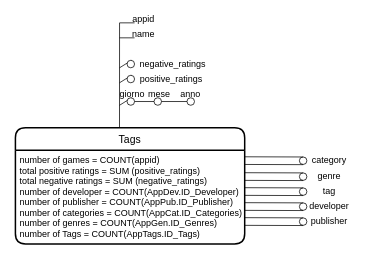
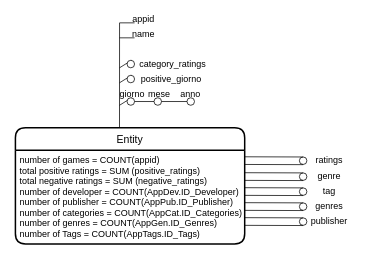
node "negative_ratings": label "negative_ratings" -> "category_ratings"
node "positive_ratings": label "positive_ratings" -> "positive_giorno"
node "Tags": label "Tags" -> "Entity"
node "category": label "category" -> "ratings"
node "developer": label "developer" -> "genres"
